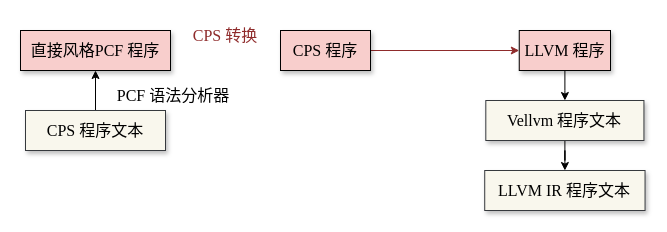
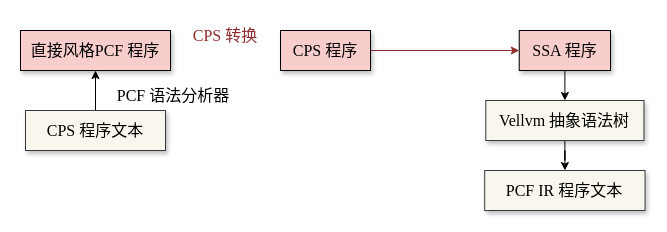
node "LLVM 程序": label "LLVM 程序" -> "SSA 程序"
node "Vellvm 程序文本": label "Vellvm 程序文本" -> "Vellvm 抽象语法树"
node "LLVM IR 程序文本": label "LLVM IR 程序文本" -> "PCF IR 程序文本"
